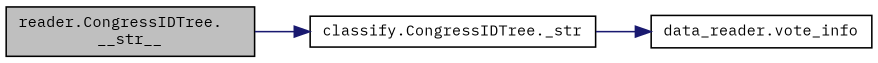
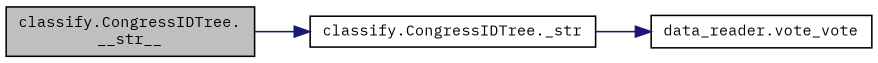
node "reader.CongressIDTree. __str__": label "reader.CongressIDTree. __str__" -> "classify.CongressIDTree. __str__"
node "data_reader.vote_info": label "data_reader.vote_info" -> "data_reader.vote_vote"
